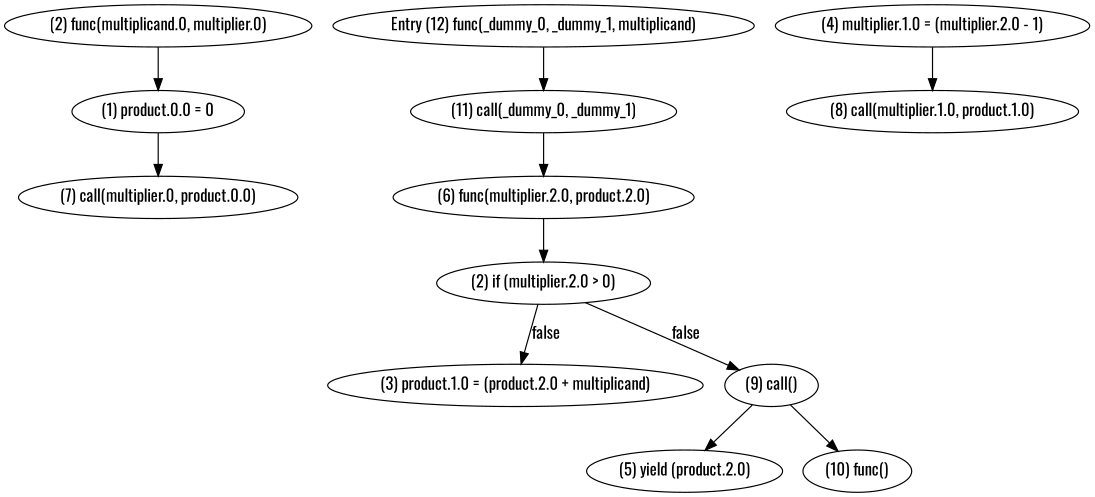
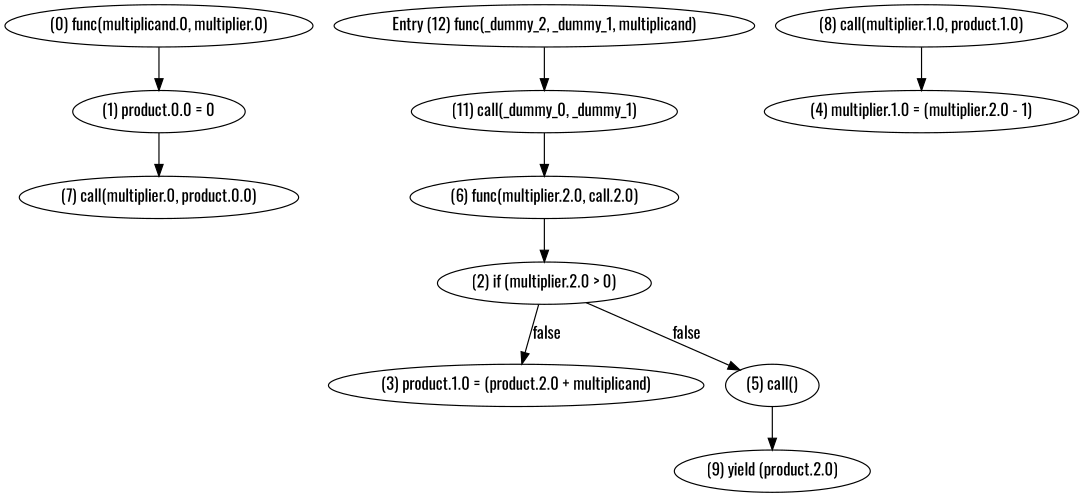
node "(2) func(multiplicand.0, multiplier.0)": label "(2) func(multiplicand.0, multiplier.0)" -> "(0) func(multiplicand.0, multiplier.0)"
node "Entry (12) func(_dummy_0, _dummy_1, multiplicand)": label "Entry (12) func(_dummy_0, _dummy_1, multiplicand)" -> "Entry (12) func(_dummy_2, _dummy_1, multiplicand)"
edge "(4) multiplier.1.0 = (multiplier.2.0 - 1)" -> "(8) call(multiplier.1.0, product.1.0)": reversed
node "(6) func(multiplier.2.0, product.2.0)": label "(6) func(multiplier.2.0, product.2.0)" -> "(6) func(multiplier.2.0, call.2.0)"
node "(9) call()": label "(9) call()" -> "(5) call()"
node "(5) yield (product.2.0)": label "(5) yield (product.2.0)" -> "(9) yield (product.2.0)"
node "(10) func()": removed
